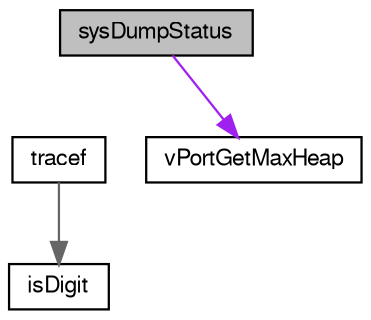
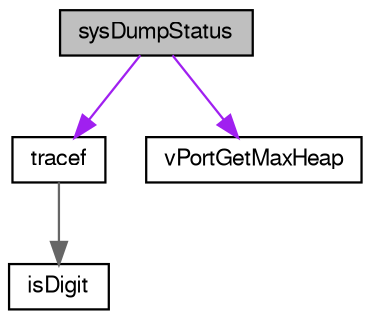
edge "sysDumpStatus" -> "tracef": added
